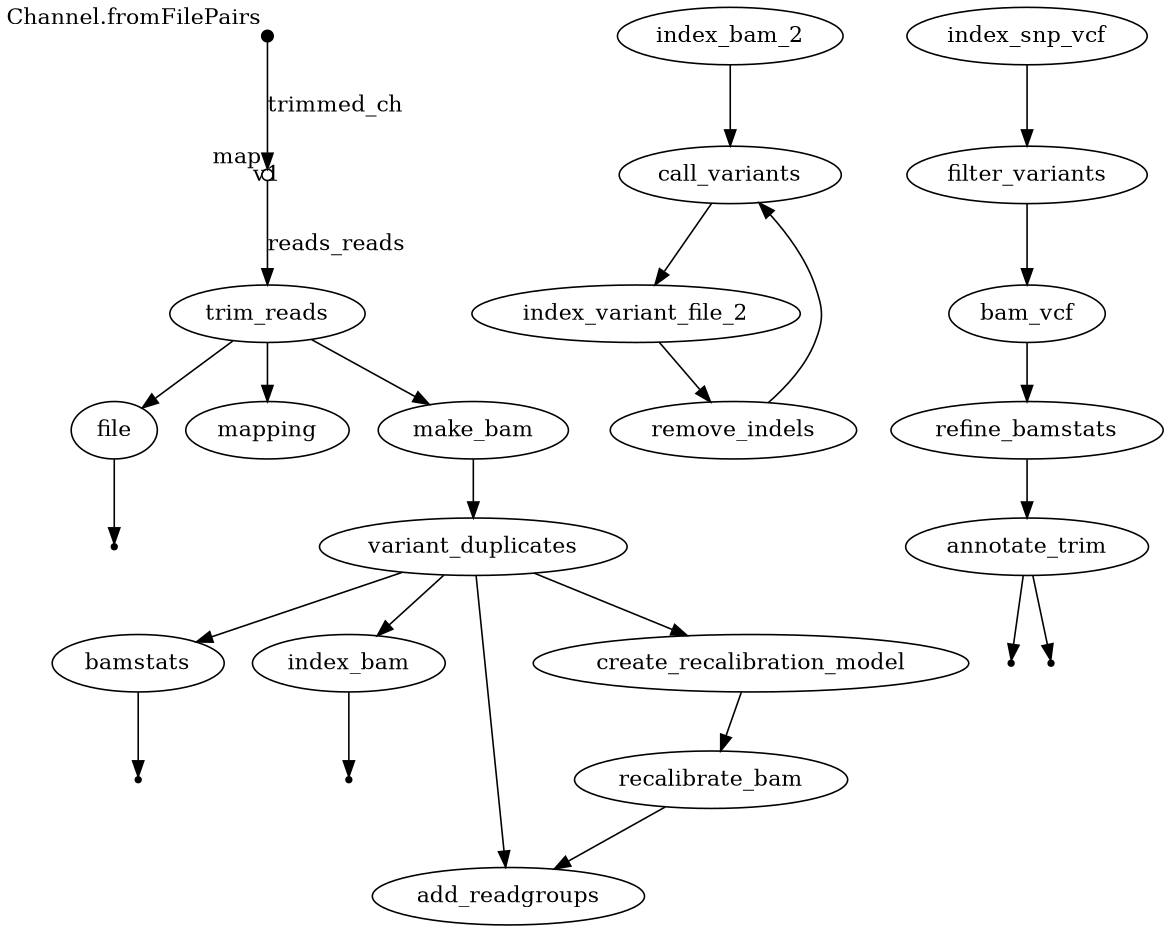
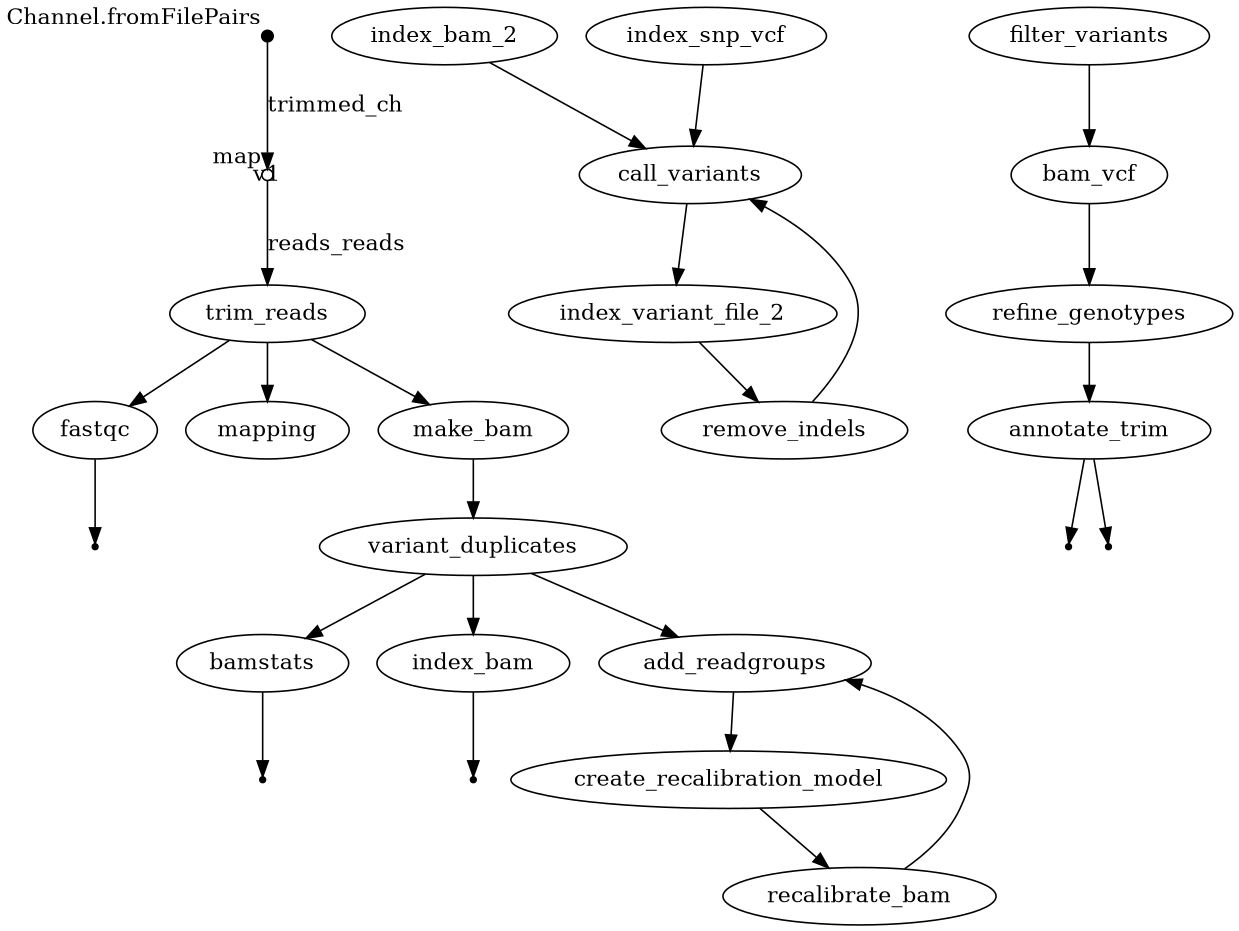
edge "index_snp_vcf" -> "filter_variants": now "index_snp_vcf" -> "call_variants"
node "file": label "file" -> "fastqc"
node "refine_bamstats": label "refine_bamstats" -> "refine_genotypes"
edge "variant_duplicates" -> "create_recalibration_model": now "add_readgroups" -> "create_recalibration_model"
